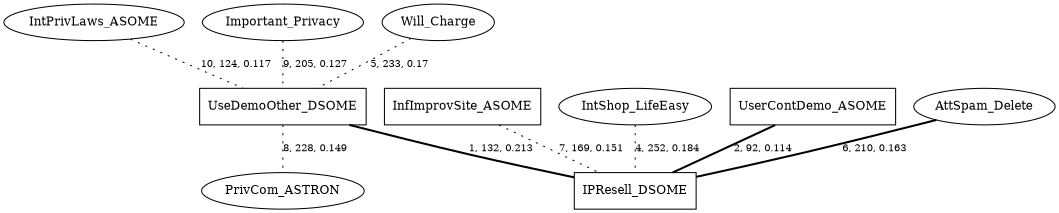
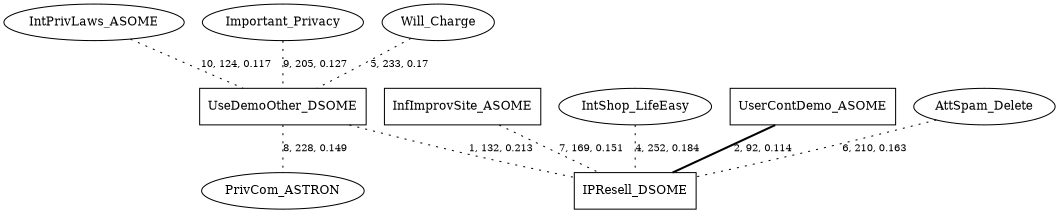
edge "AttSpam_Delete" -- "IPResell_DSOME": style bold -> dotted
edge "UseDemoOther_DSOME" -- "IPResell_DSOME": style bold -> dotted
